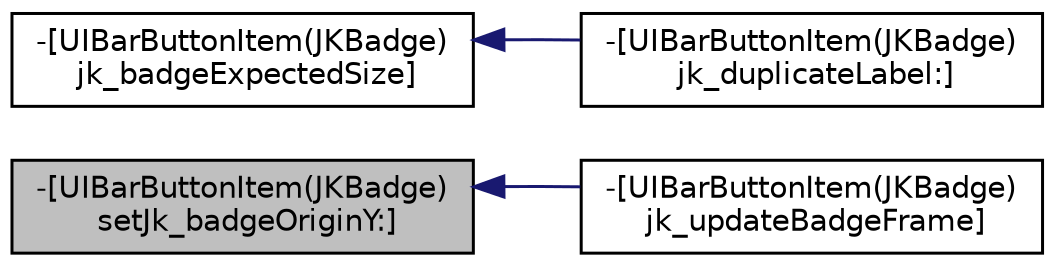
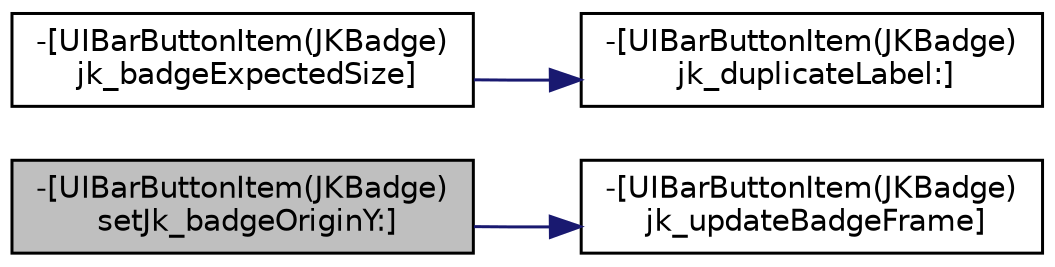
edge "-[UIBarButtonItem(JKBadge) jk_duplicateLabel:]" -> "-[UIBarButtonItem(JKBadge) jk_badgeExpectedSize]": reversed
edge "-[UIBarButtonItem(JKBadge) jk_updateBadgeFrame]" -> "-[UIBarButtonItem(JKBadge) setJk_badgeOriginY:]": reversed
